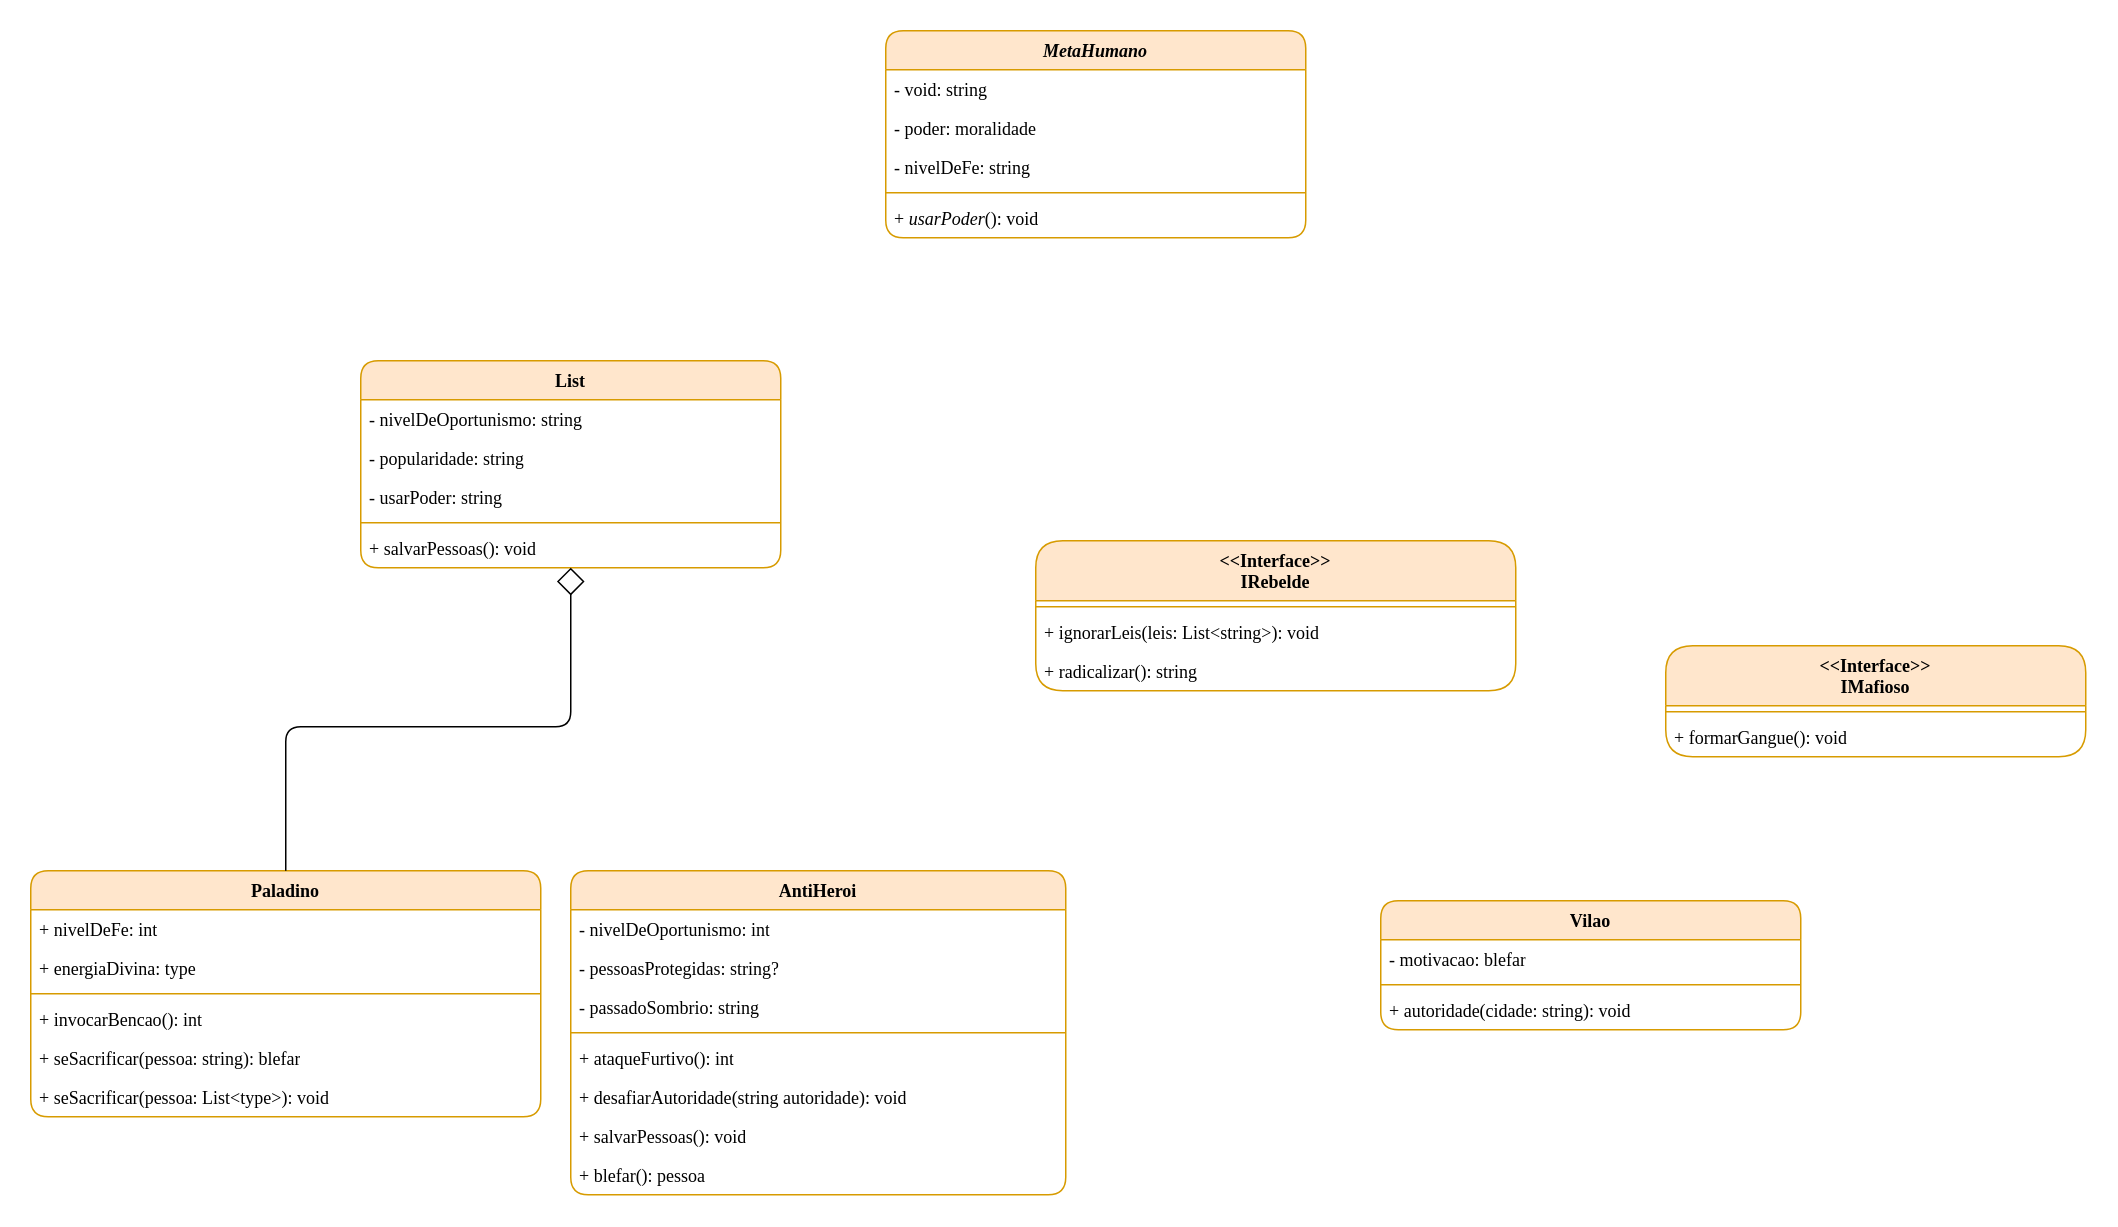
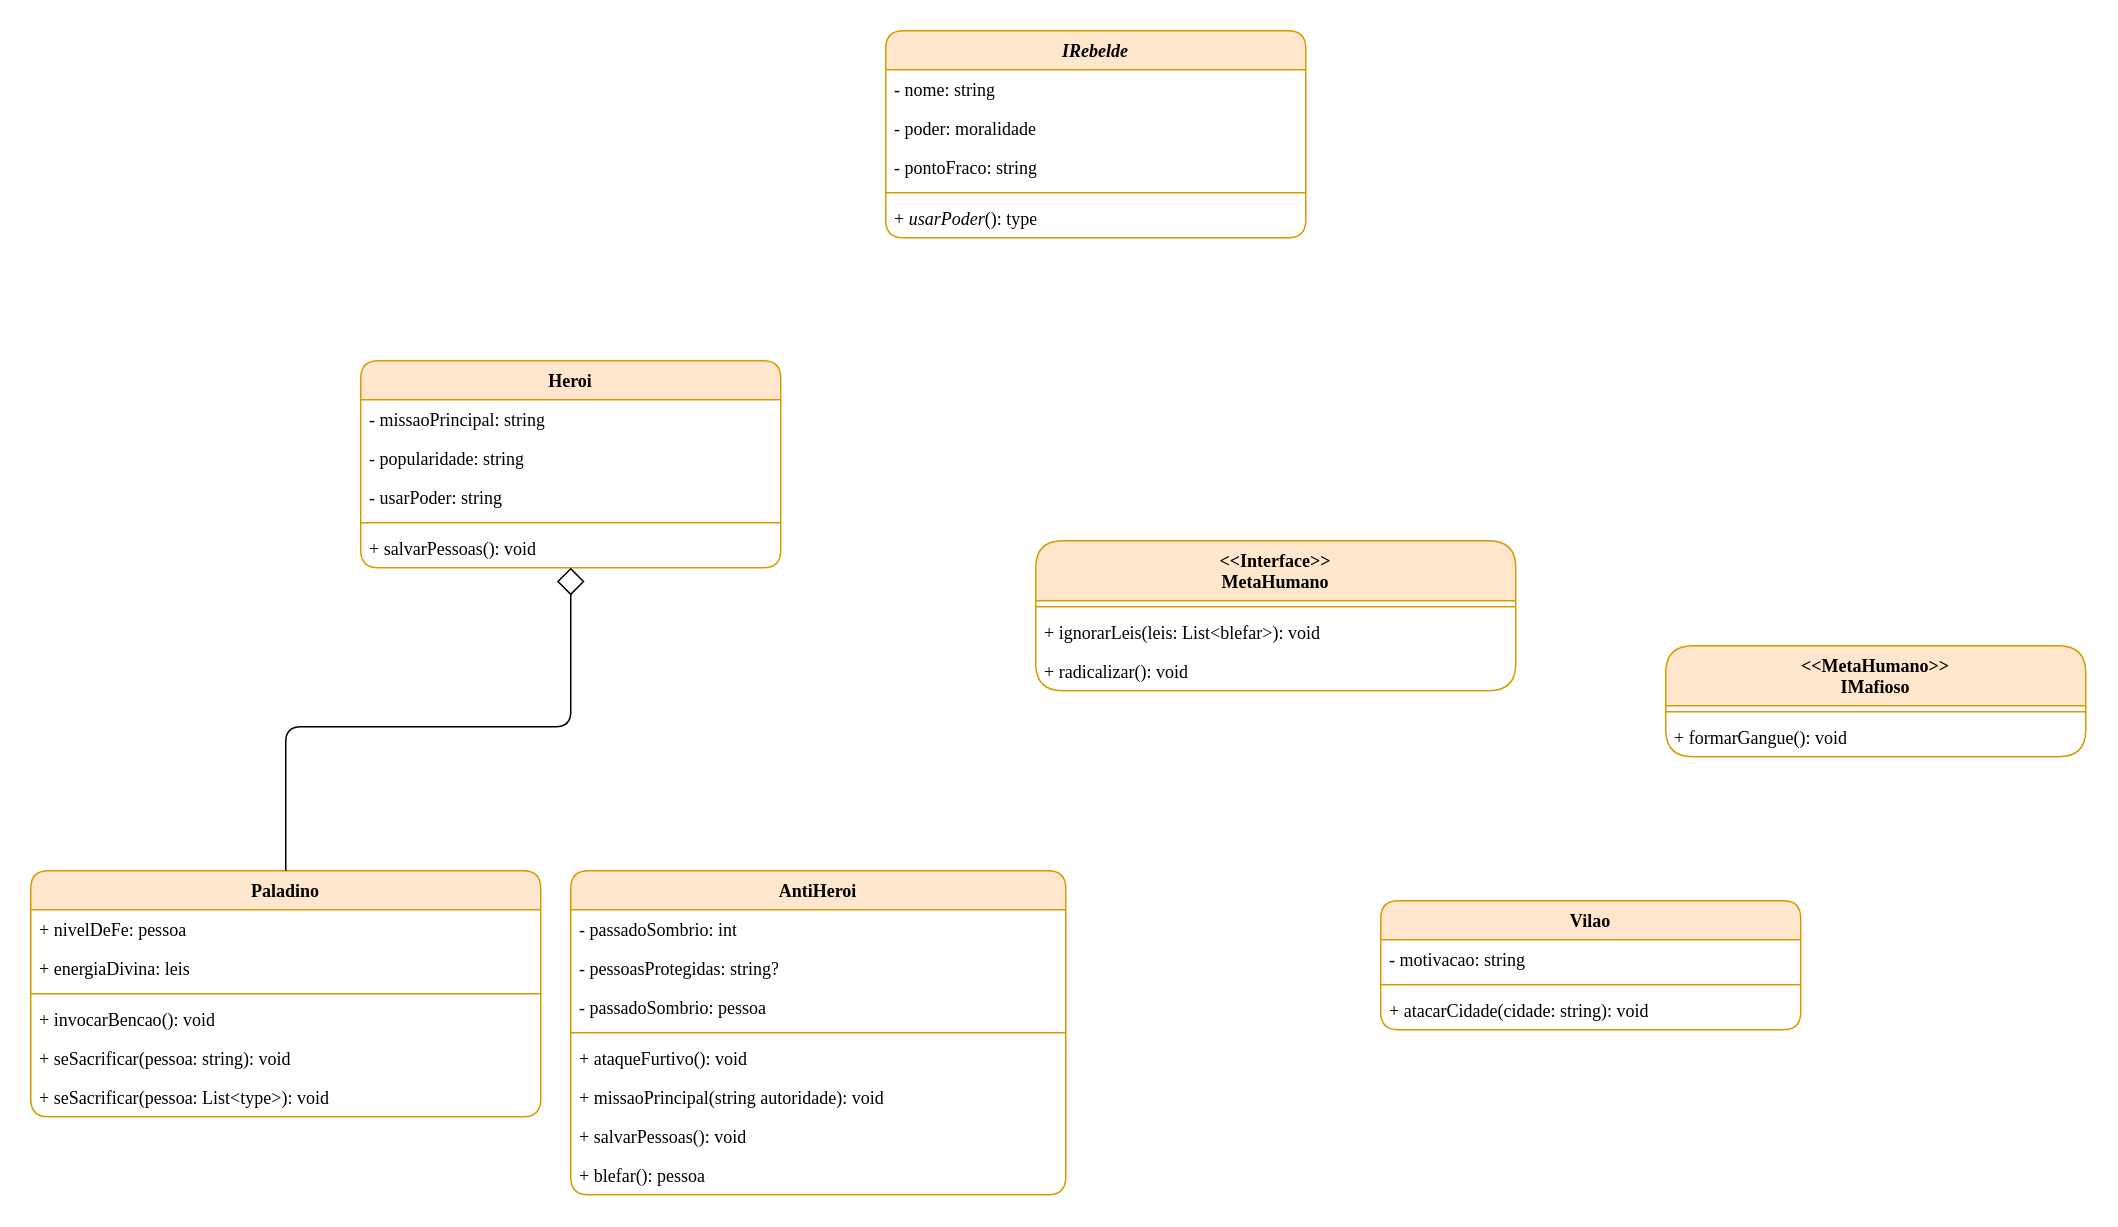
node "MetaHumano": label "MetaHumano" -> "IRebelde"
node "- void: string": label "- void: string" -> "- nome: string"
node "- nivelDeFe: string": label "- nivelDeFe: string" -> "- pontoFraco: string"
node "+ usarPoder(): void": label "+ usarPoder(): void" -> "+ usarPoder(): type"
node "List": label "List" -> "Heroi"
node "- nivelDeOportunismo: string": label "- nivelDeOportunismo: string" -> "- missaoPrincipal: string"
node "<<Interface>> IRebelde": label "<<Interface>> IRebelde" -> "<<Interface>> MetaHumano"
node "+ ignorarLeis(leis: List<string>): void": label "+ ignorarLeis(leis: List<string>): void" -> "+ ignorarLeis(leis: List<blefar>): void"
node "+ radicalizar(): string": label "+ radicalizar(): string" -> "+ radicalizar(): void"
node "<<Interface>> IMafioso": label "<<Interface>> IMafioso" -> "<<MetaHumano>> IMafioso"
node "+ nivelDeFe: int": label "+ nivelDeFe: int" -> "+ nivelDeFe: pessoa"
node "- nivelDeOportunismo: int": label "- nivelDeOportunismo: int" -> "- passadoSombrio: int"
node "- motivacao: blefar": label "- motivacao: blefar" -> "- motivacao: string"
node "+ energiaDivina: type": label "+ energiaDivina: type" -> "+ energiaDivina: leis"
node "- passadoSombrio: string": label "- passadoSombrio: string" -> "- passadoSombrio: pessoa"
node "+ autoridade(cidade: string): void": label "+ autoridade(cidade: string): void" -> "+ atacarCidade(cidade: string): void"
node "+ invocarBencao(): int": label "+ invocarBencao(): int" -> "+ invocarBencao(): void"
node "+ seSacrificar(pessoa: string): blefar": label "+ seSacrificar(pessoa: string): blefar" -> "+ seSacrificar(pessoa: string): void"
node "+ ataqueFurtivo(): int": label "+ ataqueFurtivo(): int" -> "+ ataqueFurtivo(): void"
node "+ desafiarAutoridade(string autoridade): void": label "+ desafiarAutoridade(string autoridade): void" -> "+ missaoPrincipal(string autoridade): void"
